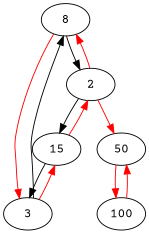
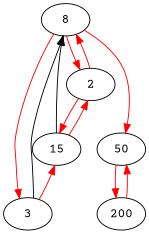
edge "8" -> "2": color black -> red
edge "2" -> "15": color black -> red
edge "2" -> "50": now "8" -> "50"
edge "15" -> "3": now "15" -> "8"
node "100": label "100" -> "200"
